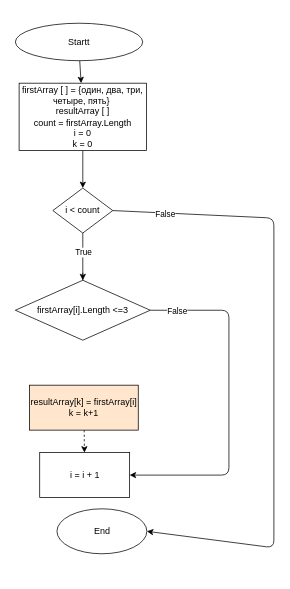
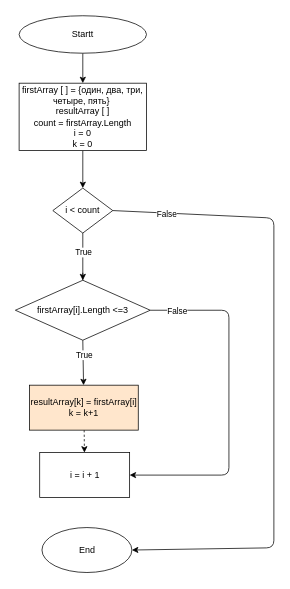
node "Startt": moved (79, 42) -> (83, 34)
edge "firstArray[i].Length <=3" -> "resultArray[k] = firstArray[i] k = k+1": added, label "True"
node "End": moved (102, 531) -> (87, 550)
